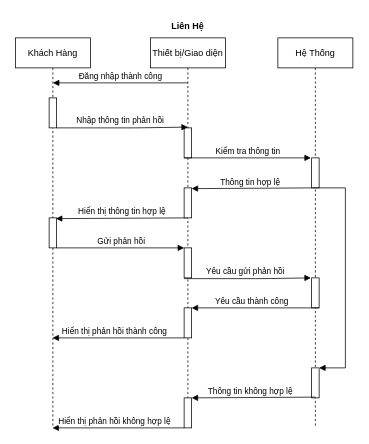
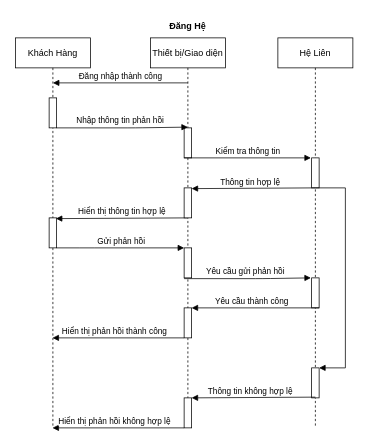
node "Liên Hệ": label "Liên Hệ" -> "Đăng Hệ"
node "Hệ Thống": label "Hệ Thống" -> "Hệ Liên"
